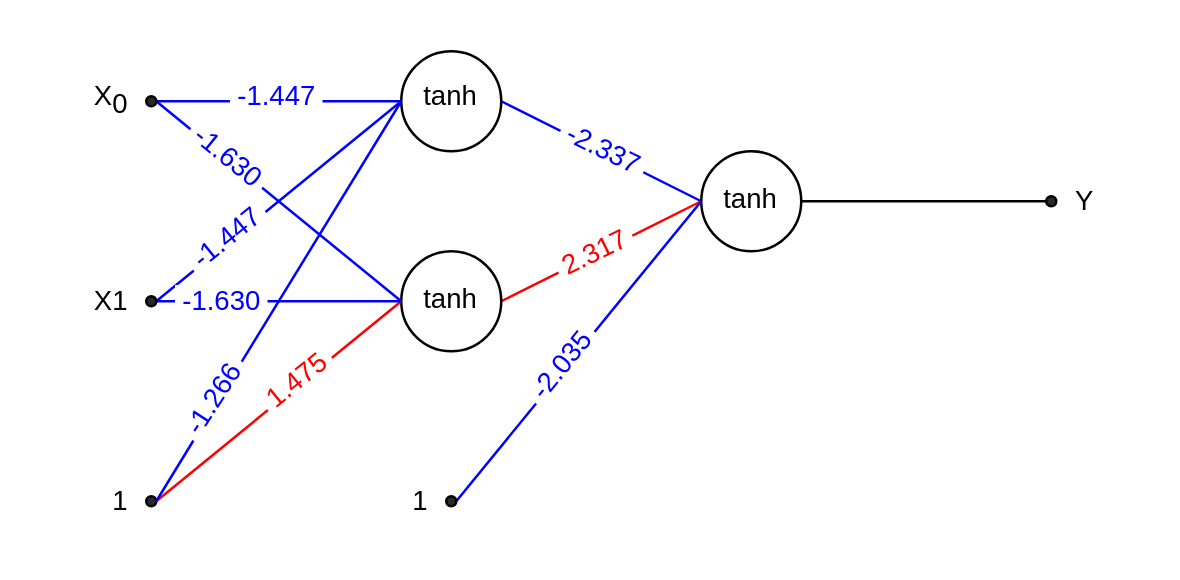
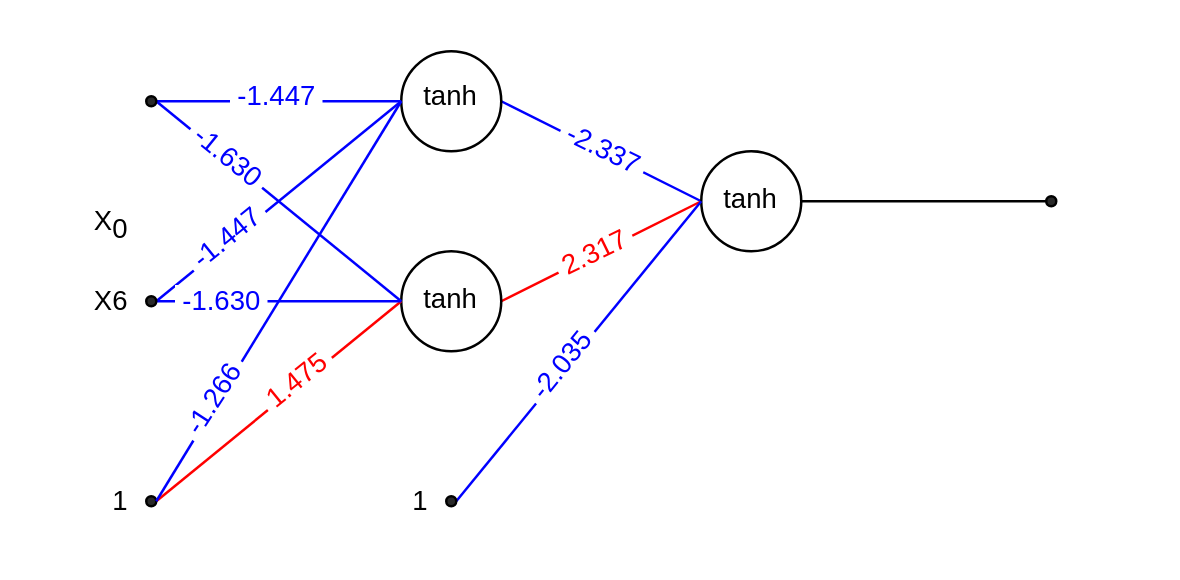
node "X0": moved (89, 101) -> (89, 226)
node "Y": removed
node "X1": label "X1" -> "X6"
